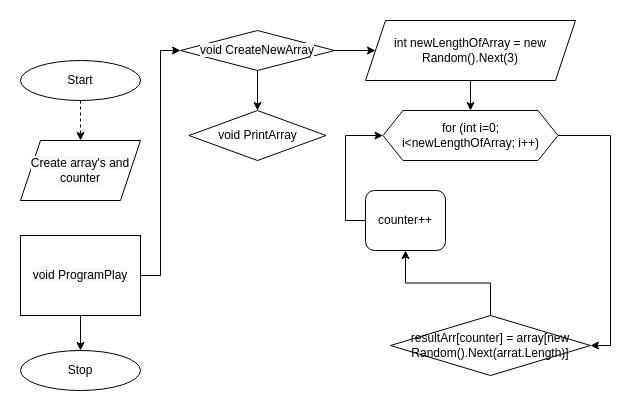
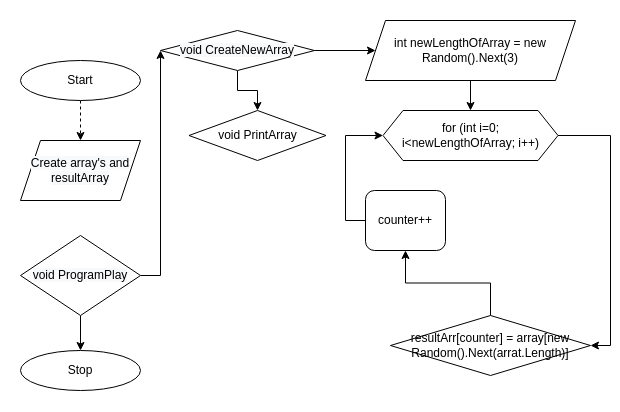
node "void CreateNewArray": moved (258, 51) -> (238, 51)
node "Create array's and counter": label "Create array's and counter" -> "Create array's and resultArray"
node "void ProgramPlay": shape rectangle -> diamond
